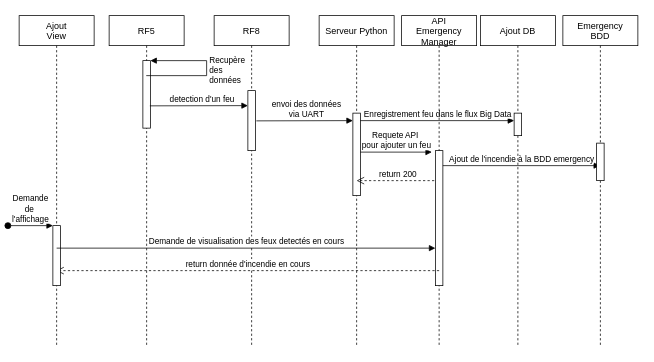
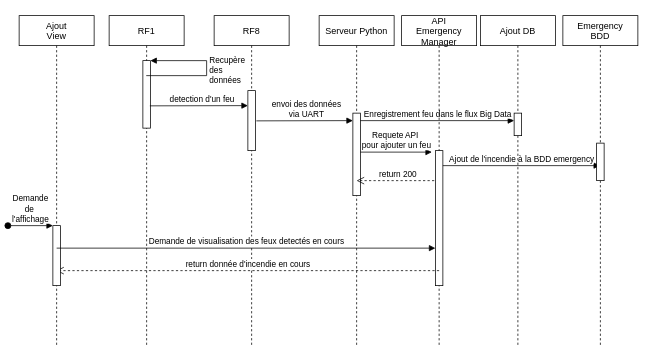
node "RF5": label "RF5" -> "RF1"
